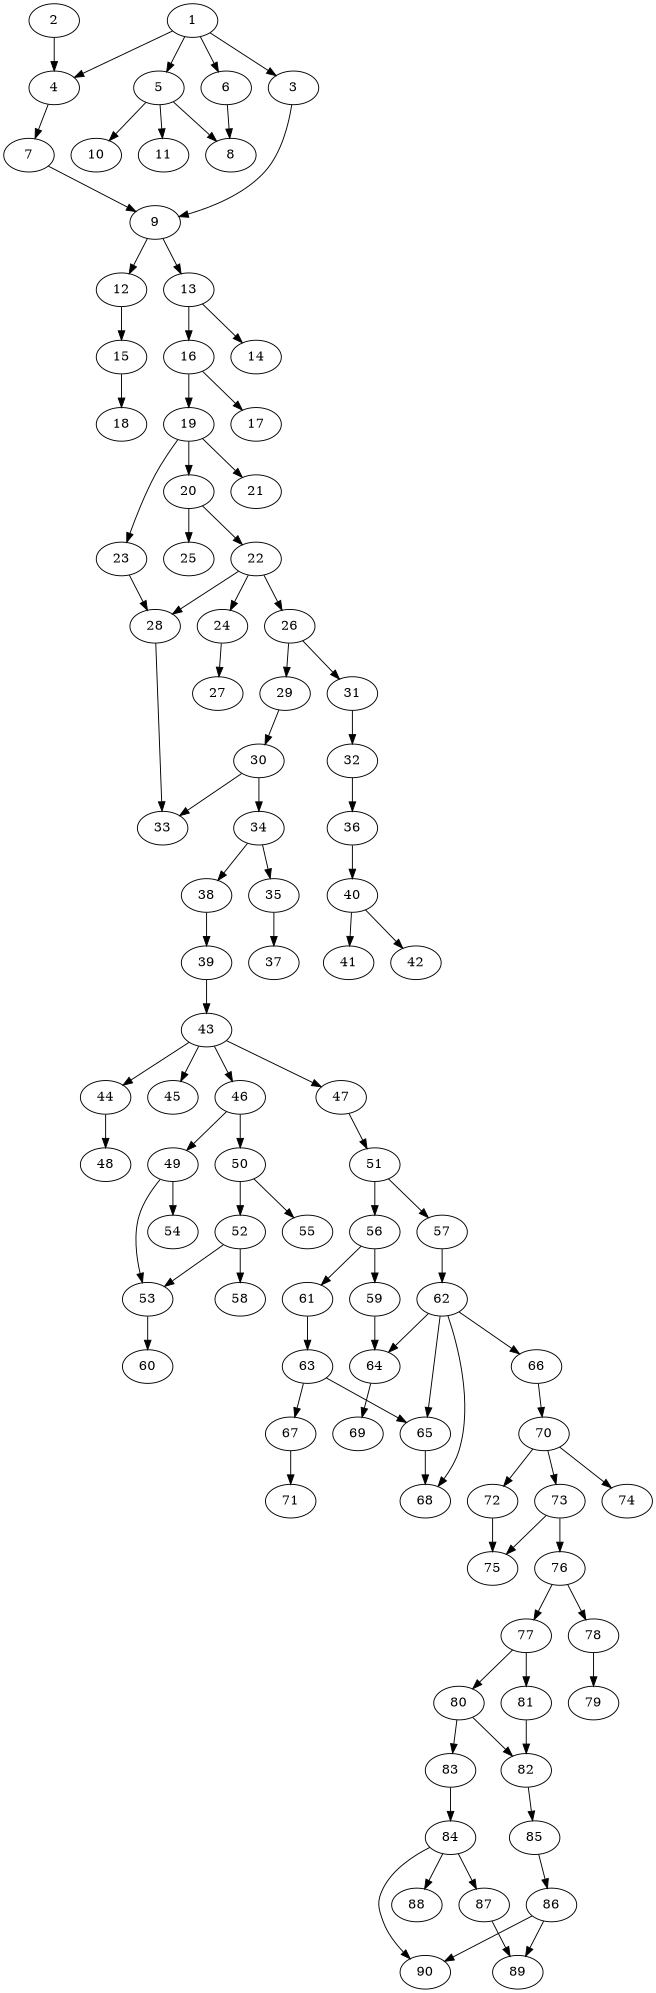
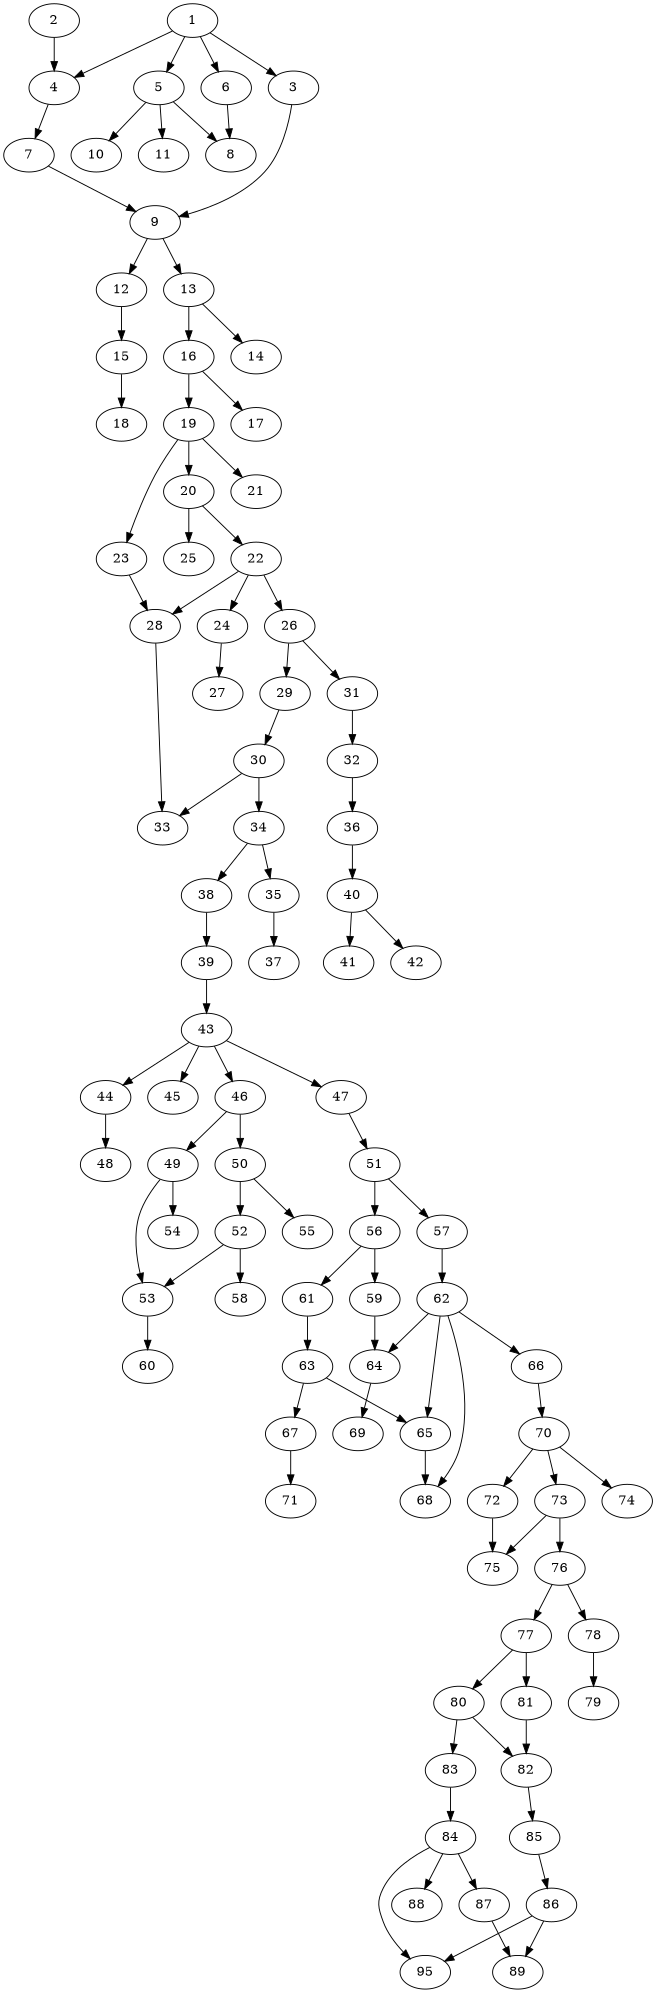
node "90": label "90" -> "95"
